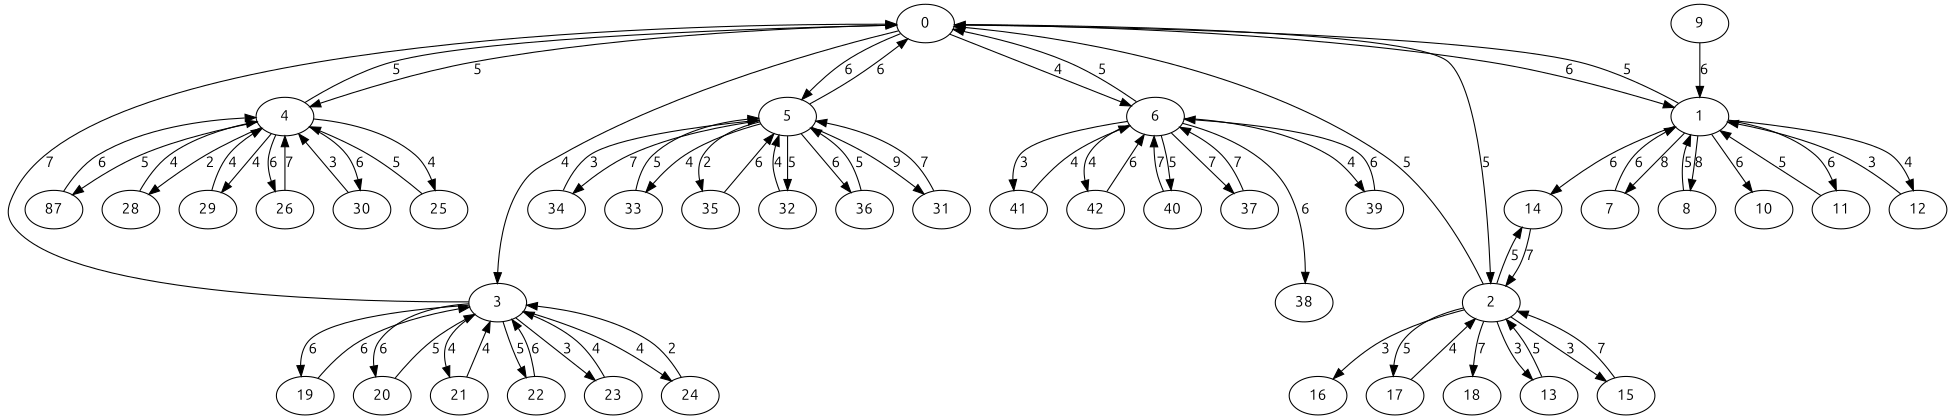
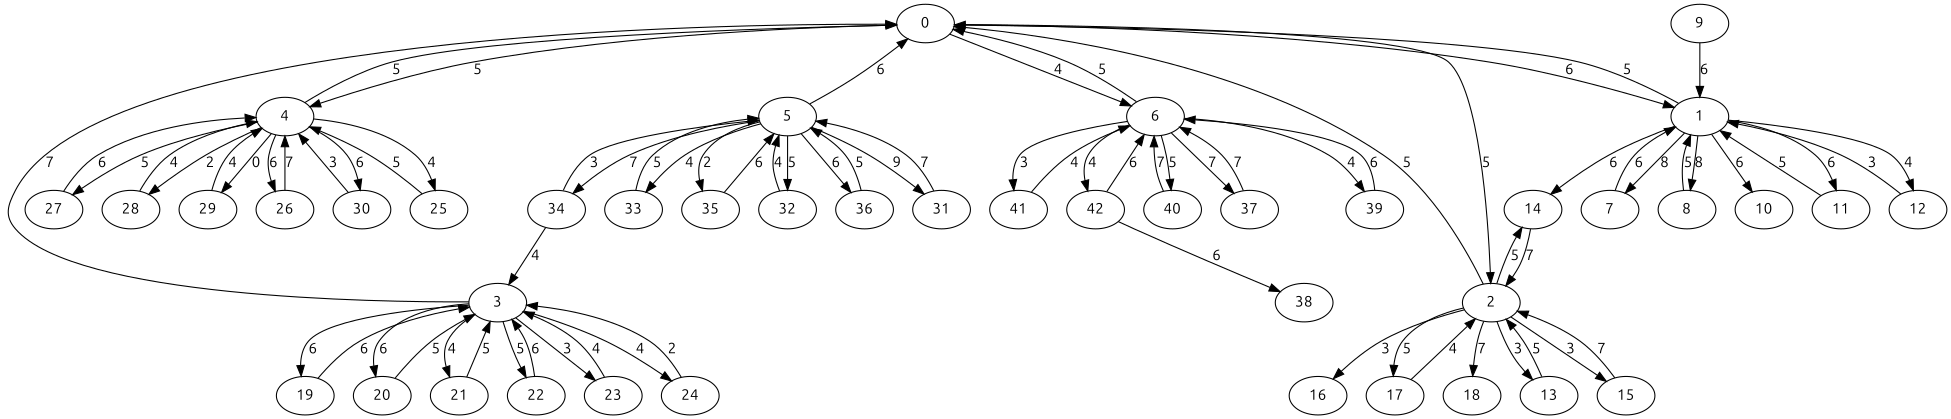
edge "0" -> "5": removed, label "6"
edge "0" -> "3": now "34" -> "3"
edge "4" -> "29": label "4" -> "0"
edge "6" -> "38": now "42" -> "38"
node "87": label "87" -> "27"
edge "21" -> "3": label "4" -> "5"
